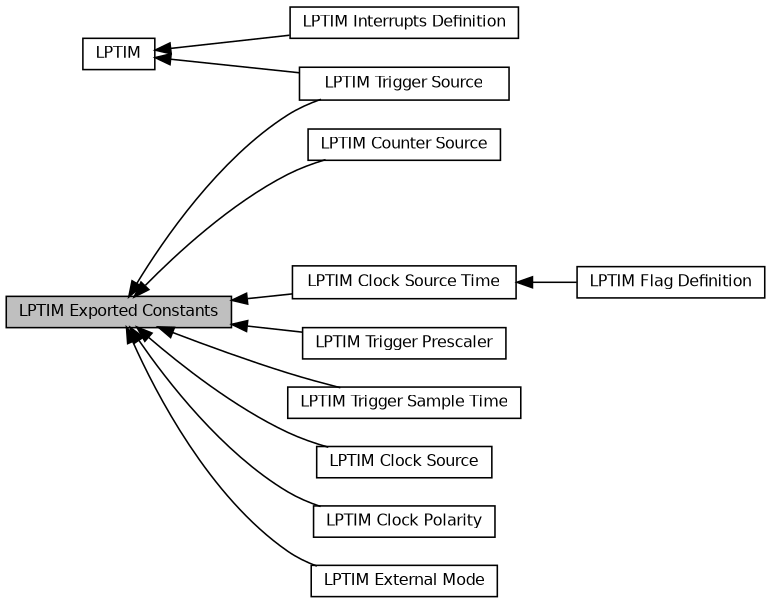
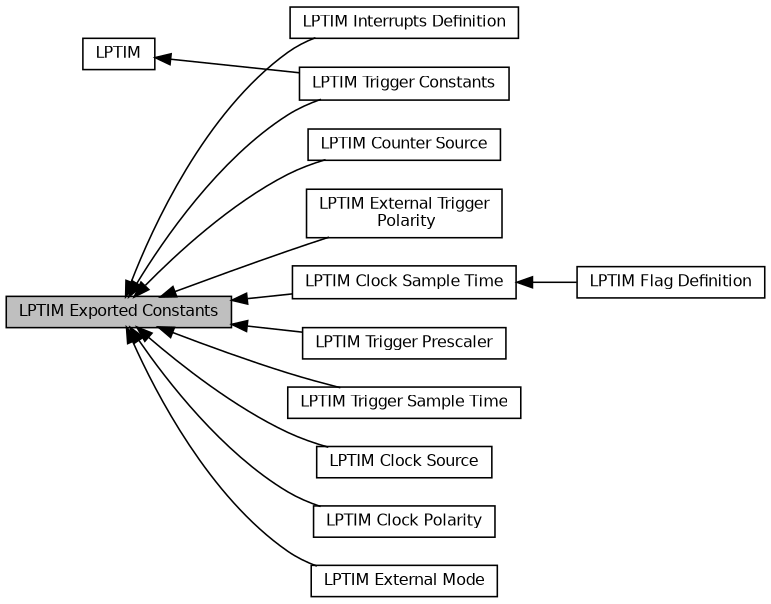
edge "LPTIM Interrupts Definition" -> "LPTIM": now "LPTIM Interrupts Definition" -> "LPTIM Exported Constants"
node "LPTIM Trigger Source": label "LPTIM Trigger Source" -> "LPTIM Trigger Constants"
node "LPTIM External Trigger Polarity": added
node "LPTIM Clock Source Time": label "LPTIM Clock Source Time" -> "LPTIM Clock Sample Time"
